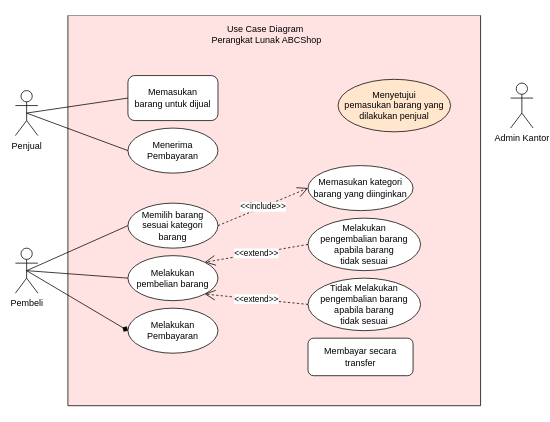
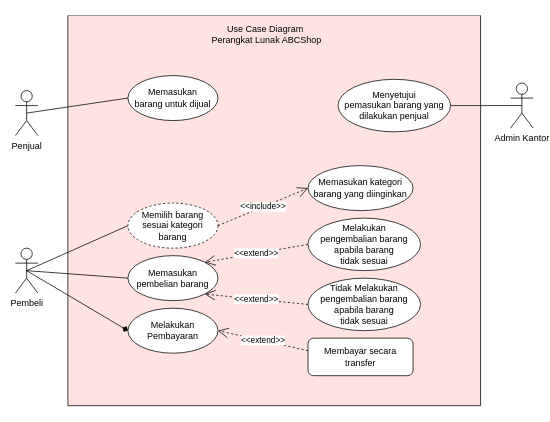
node "Memasukan barang untuk dijual": shape rounded rectangle -> ellipse
node "Menyetujui pemasukan barang yang dilakukan penjual": fillcolor #ffe6cc -> #ffffff
edge "Menyetujui pemasukan barang yang dilakukan penjual" -- "Admin Kantor": added
edge "Penjual" -- "Menerima Pembayaran": removed
node "Menerima Pembayaran": removed
node "Memilih barang sesuai kategori barang": style solid -> dashed
node "Melakukan pembelian barang": label "Melakukan pembelian barang" -> "Memasukan pembelian barang"
edge "Membayar secara transfer" -> "Melakukan Pembayaran": added, label "<<extend>>"
